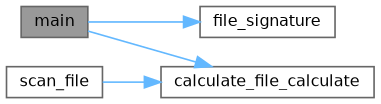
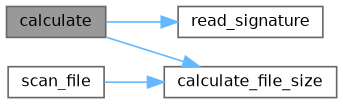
node "main": label "main" -> "calculate"
node "file_signature": label "file_signature" -> "read_signature"
node "calculate_file_calculate": label "calculate_file_calculate" -> "calculate_file_size"
